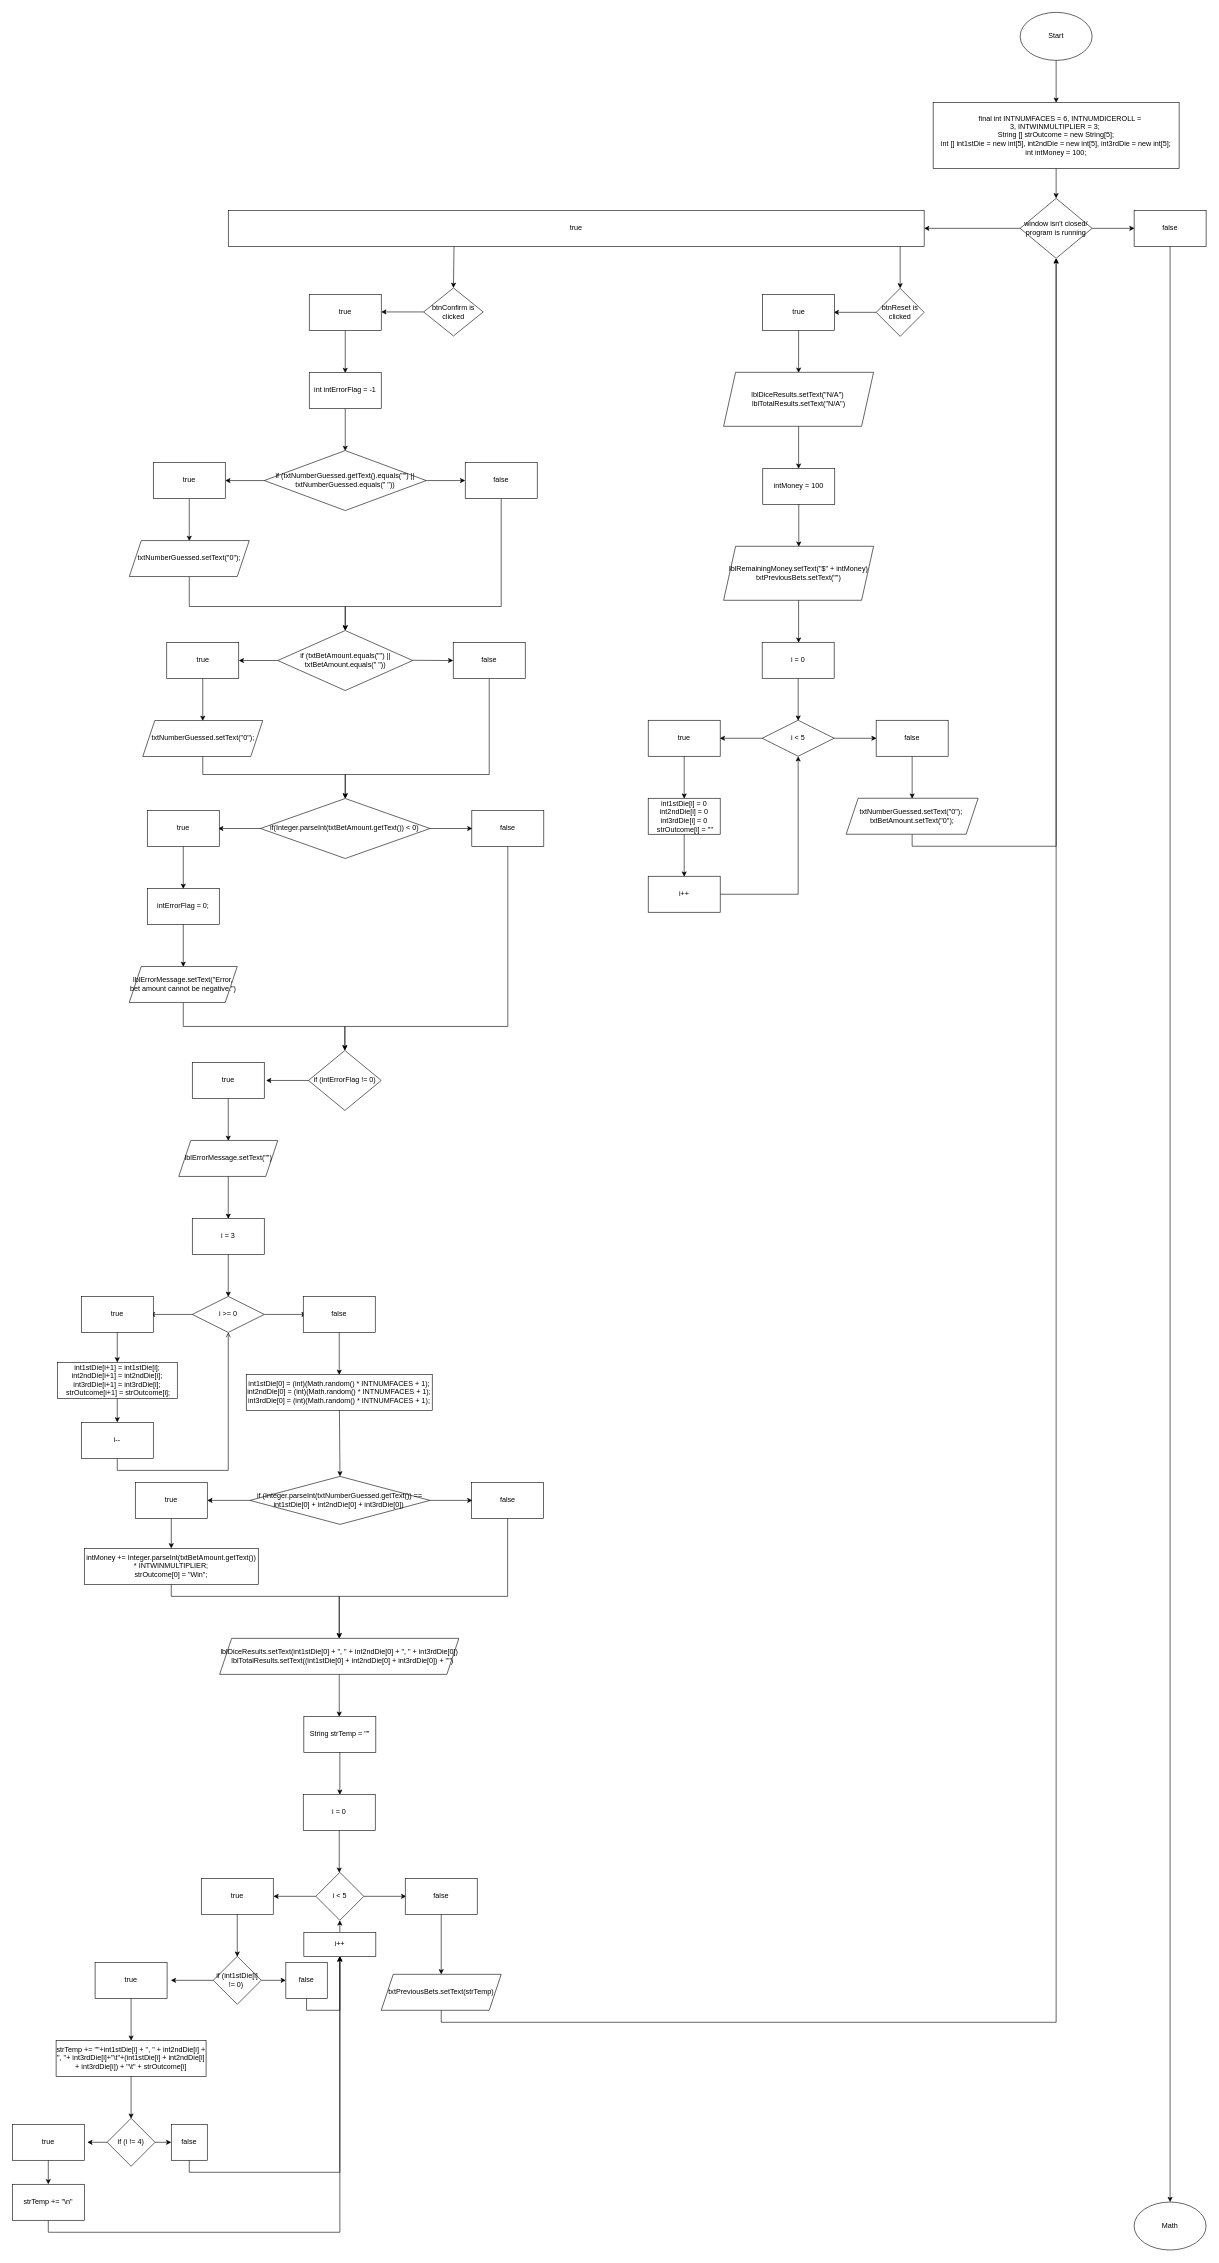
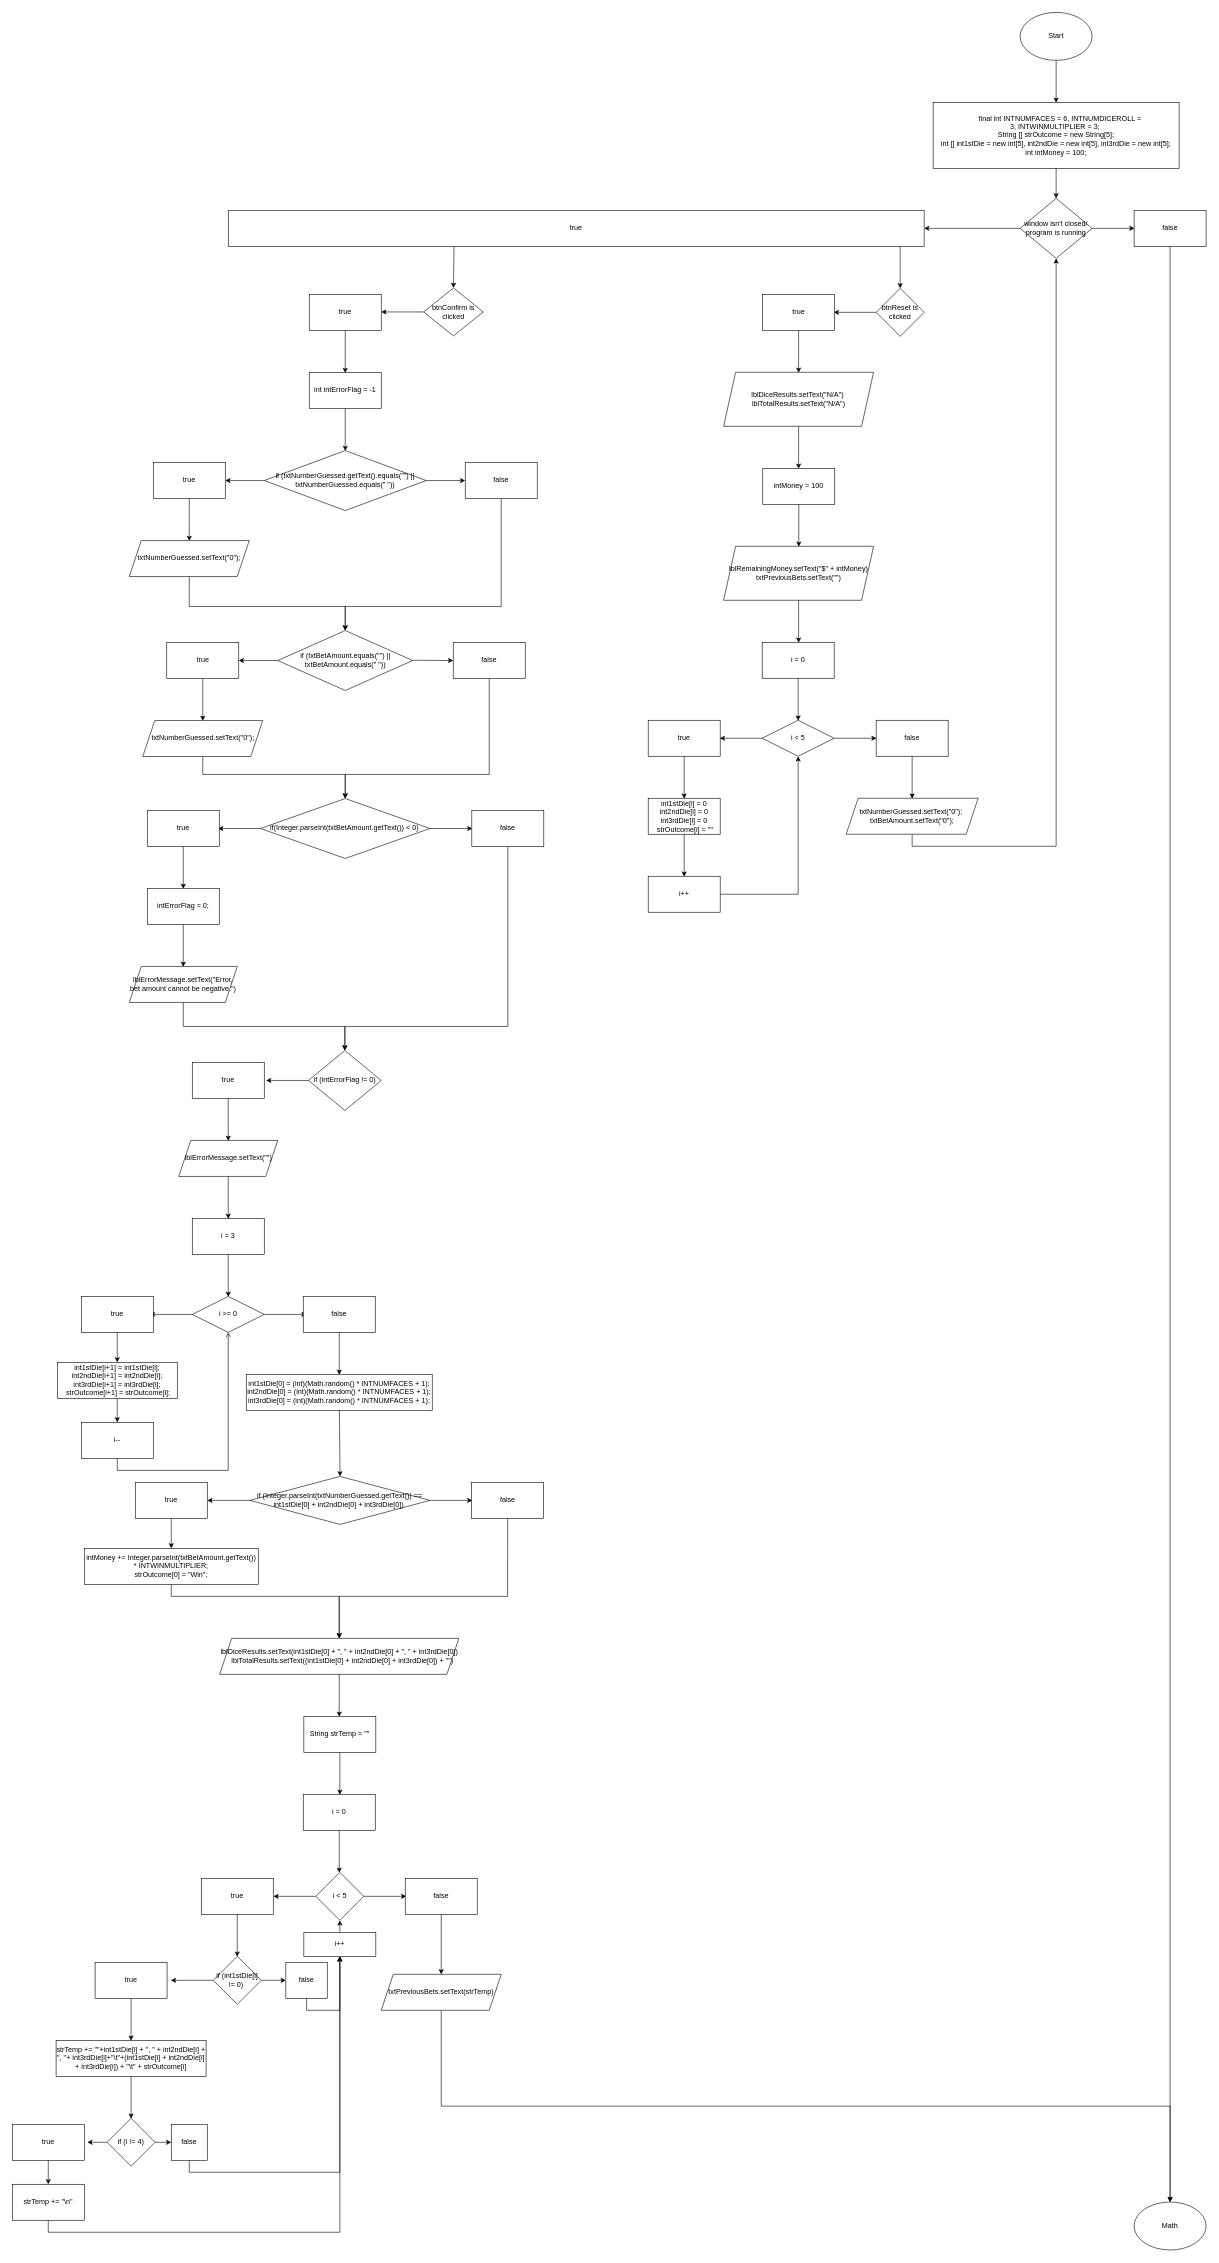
edge "txtPreviousBets.setText(strTemp)" -> "window isn't closed/ program is running": now "txtPreviousBets.setText(strTemp)" -> "Math"
